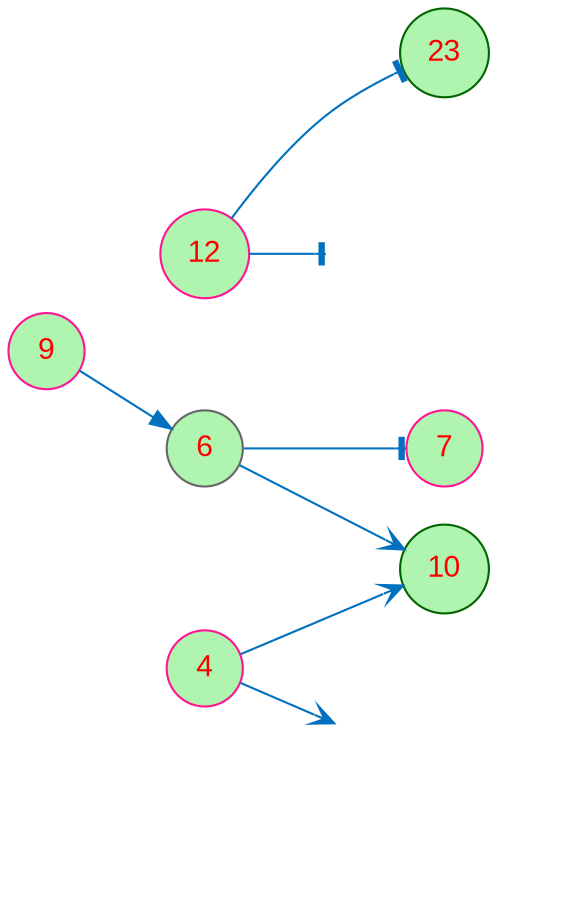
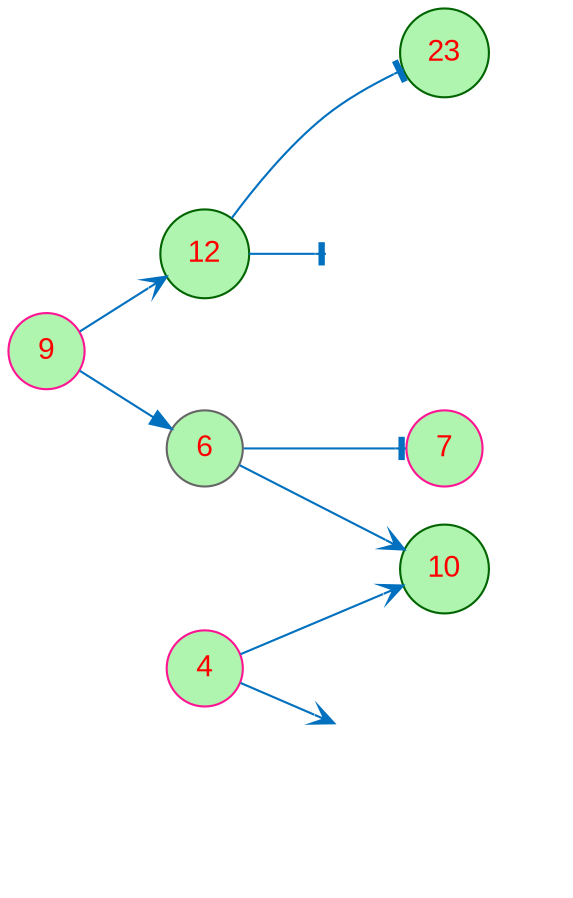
node "12": color deeppink -> darkgreen
edge "9" -> "12": added
